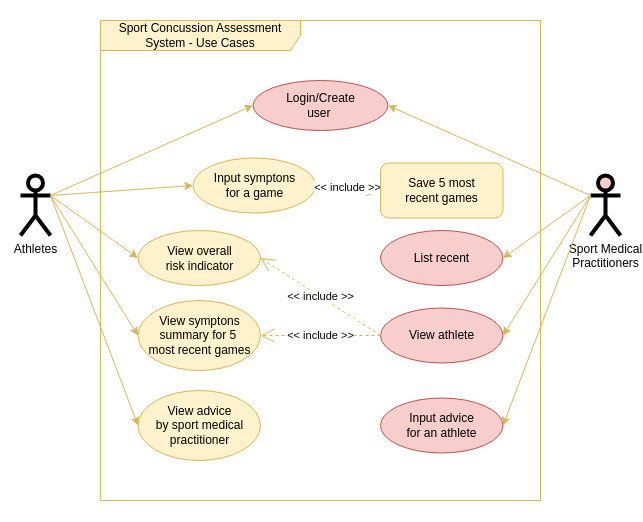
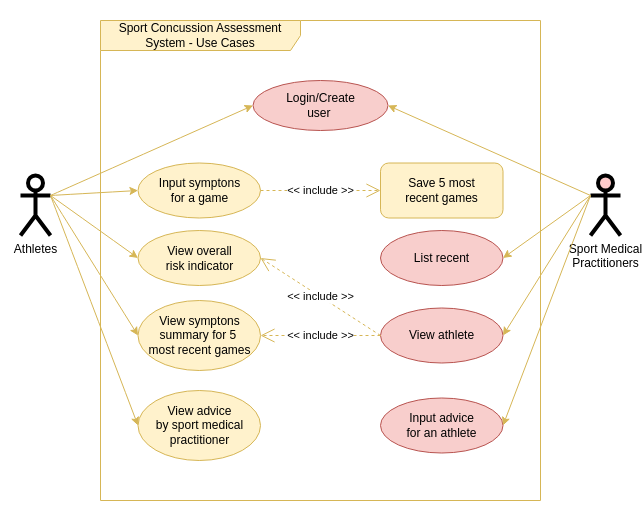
node "Input symptons for a game": moved (254, 186) -> (199, 191)
